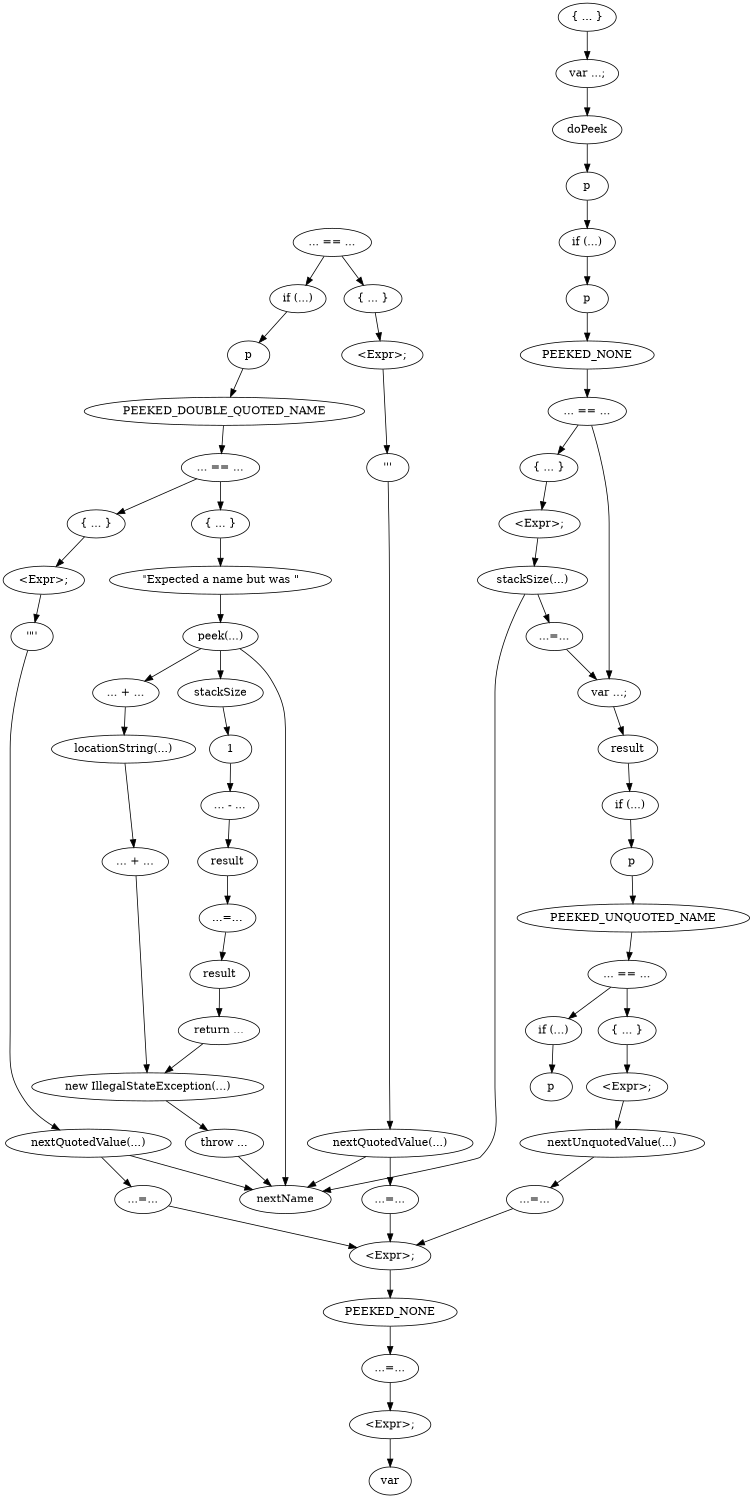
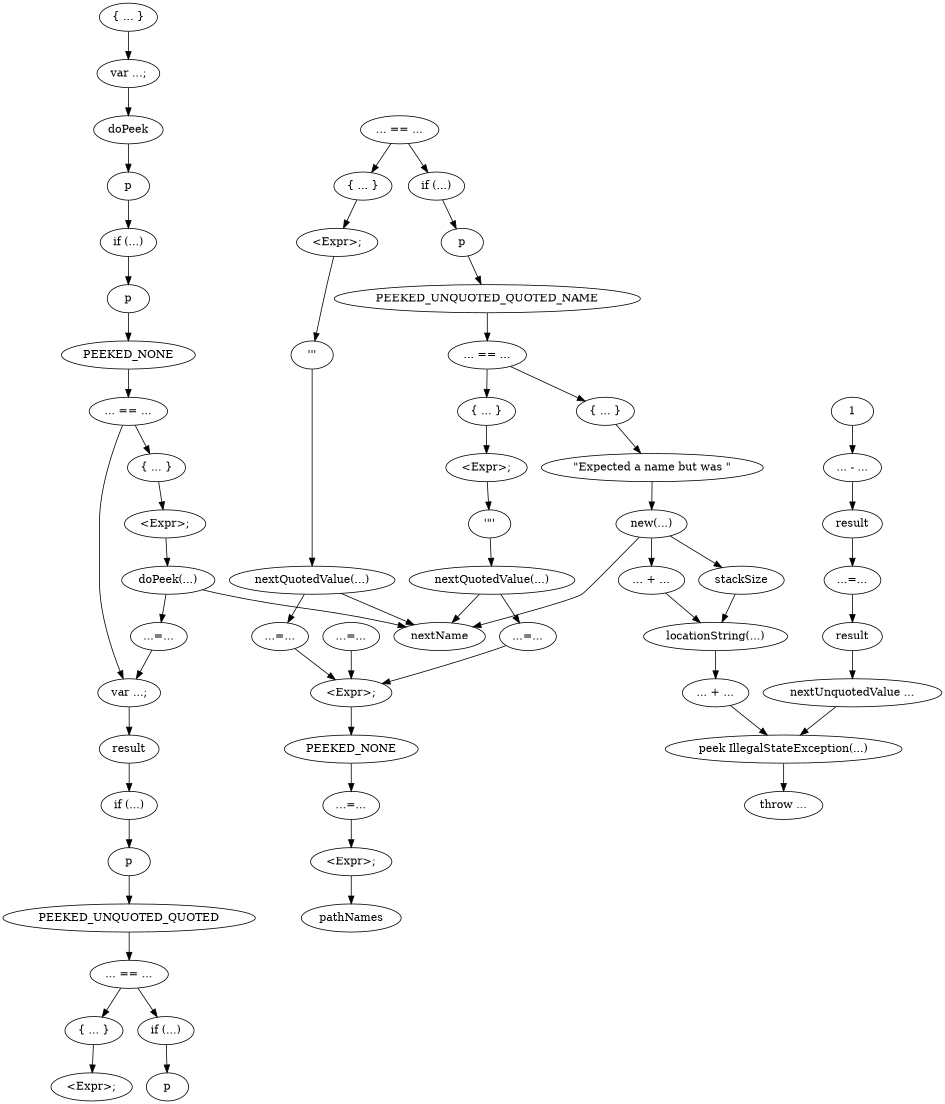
node "PEEKED_DOUBLE_QUOTED_NAME": label "PEEKED_DOUBLE_QUOTED_NAME" -> "PEEKED_UNQUOTED_QUOTED_NAME"
node "stackSize(...)": label "stackSize(...)" -> "doPeek(...)"
node "peek(...)": label "peek(...)" -> "new(...)"
edge "stackSize" -> "1": now "stackSize" -> "locationString(...)"
node "PEEKED_UNQUOTED_NAME": label "PEEKED_UNQUOTED_NAME" -> "PEEKED_UNQUOTED_QUOTED"
node "return ...": label "return ..." -> "nextUnquotedValue ..."
node "new IllegalStateException(...)": label "new IllegalStateException(...)" -> "peek IllegalStateException(...)"
node "nextUnquotedValue(...)": removed
edge "throw ..." -> "nextName": removed
node "var": label "var" -> "pathNames"
